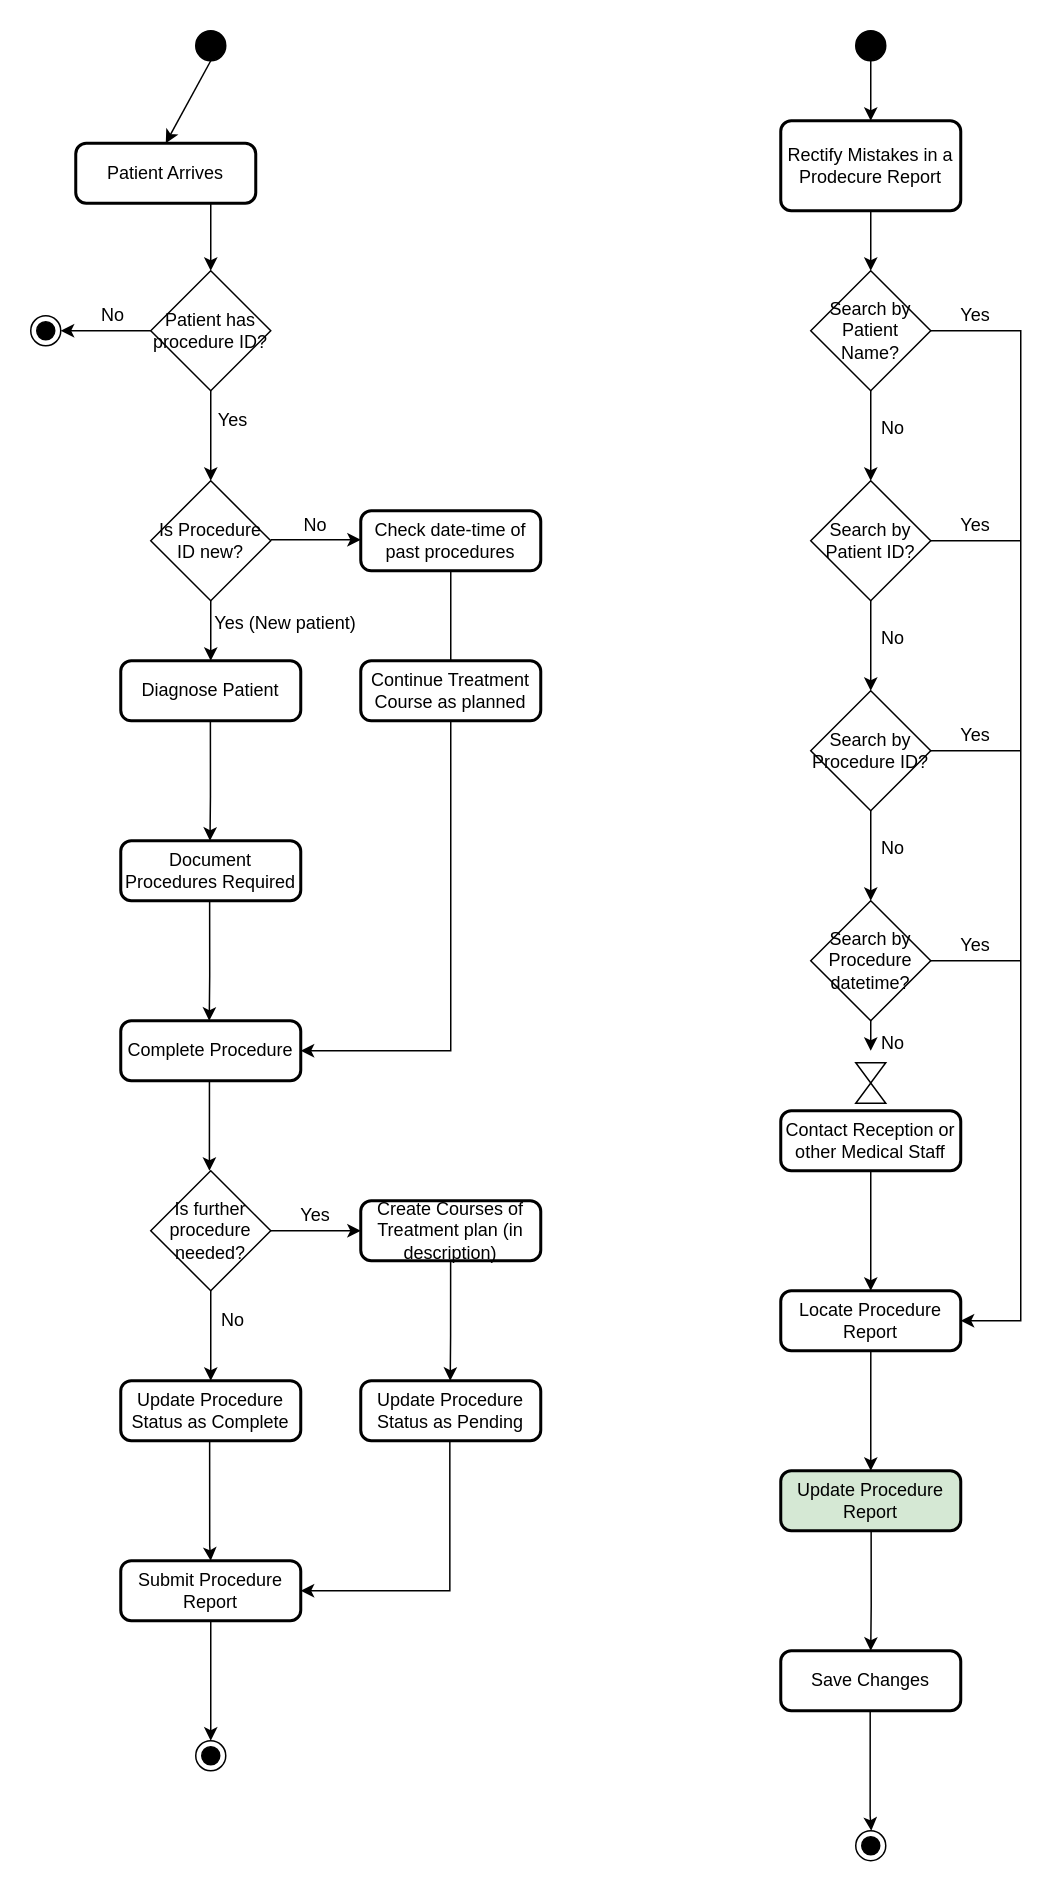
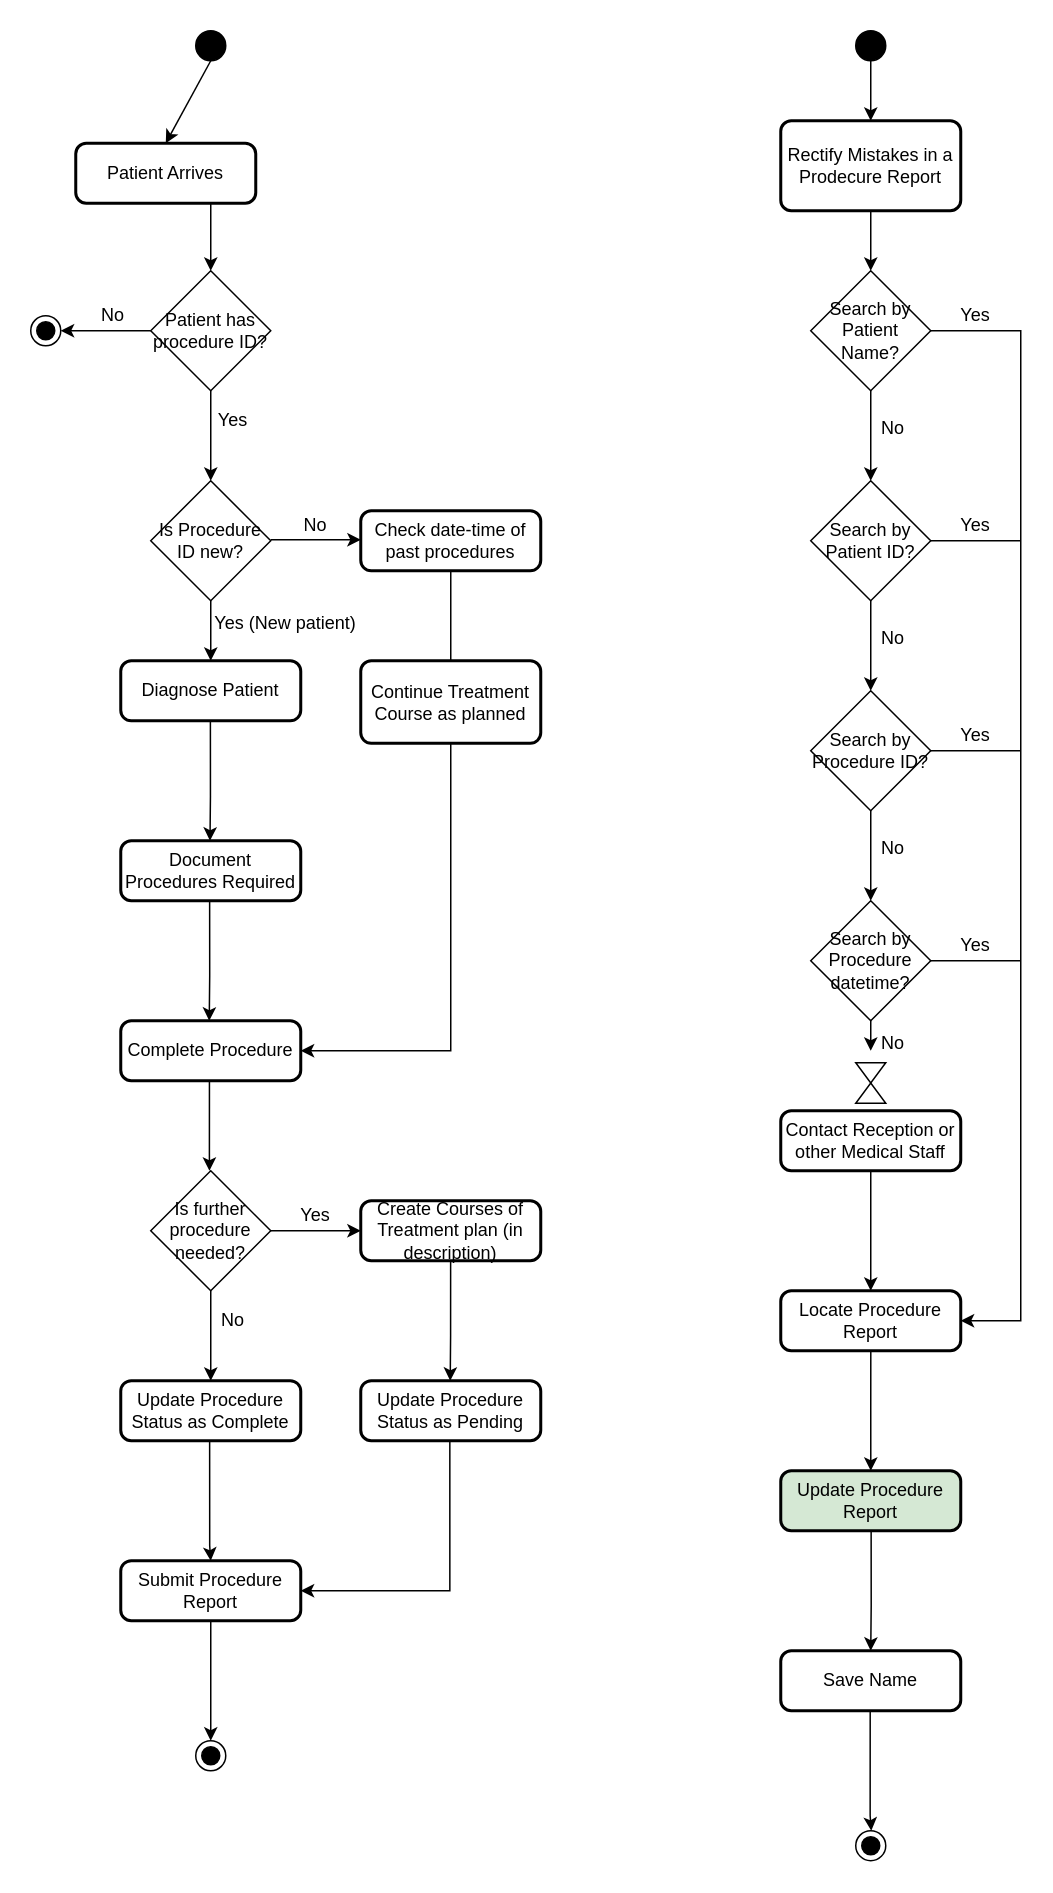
node "Continue Treatment Course as planned": size 180x60 -> 180x83
node "Save Changes": label "Save Changes" -> "Save Name"
